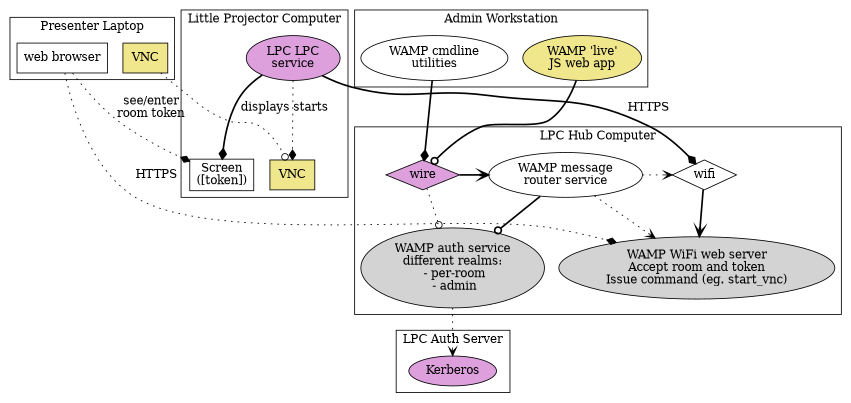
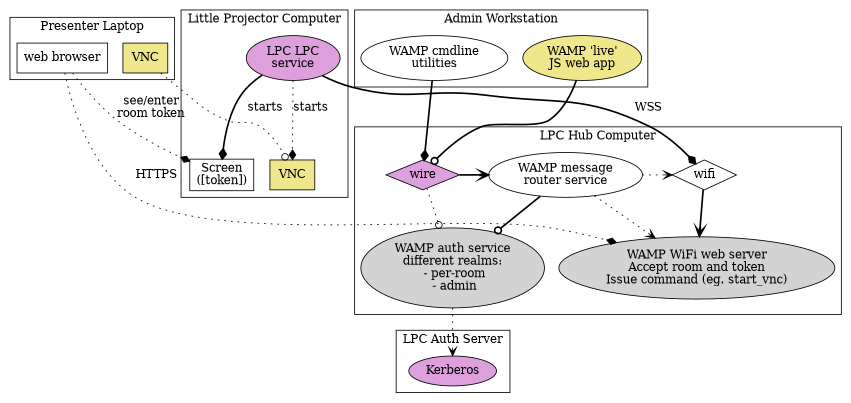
edge "LPC LPC service" -> "Screen ([token])": label "displays" -> "starts"
edge "LPC LPC service" -> "wifi": label "HTTPS" -> "WSS"
